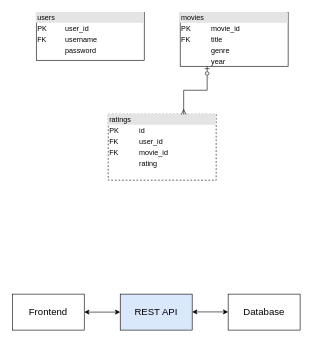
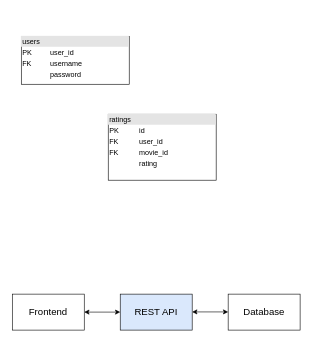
node "users PK user_id FK username password": moved (90, 36) -> (75, 60)
node "movies PK movie_id FK title genre year": removed
edge "movies PK movie_id FK title genre year" -- "ratings PK id FK user_id FK movie_id rating": removed
node "ratings PK id FK user_id FK movie_id rating": style dashed -> solid
